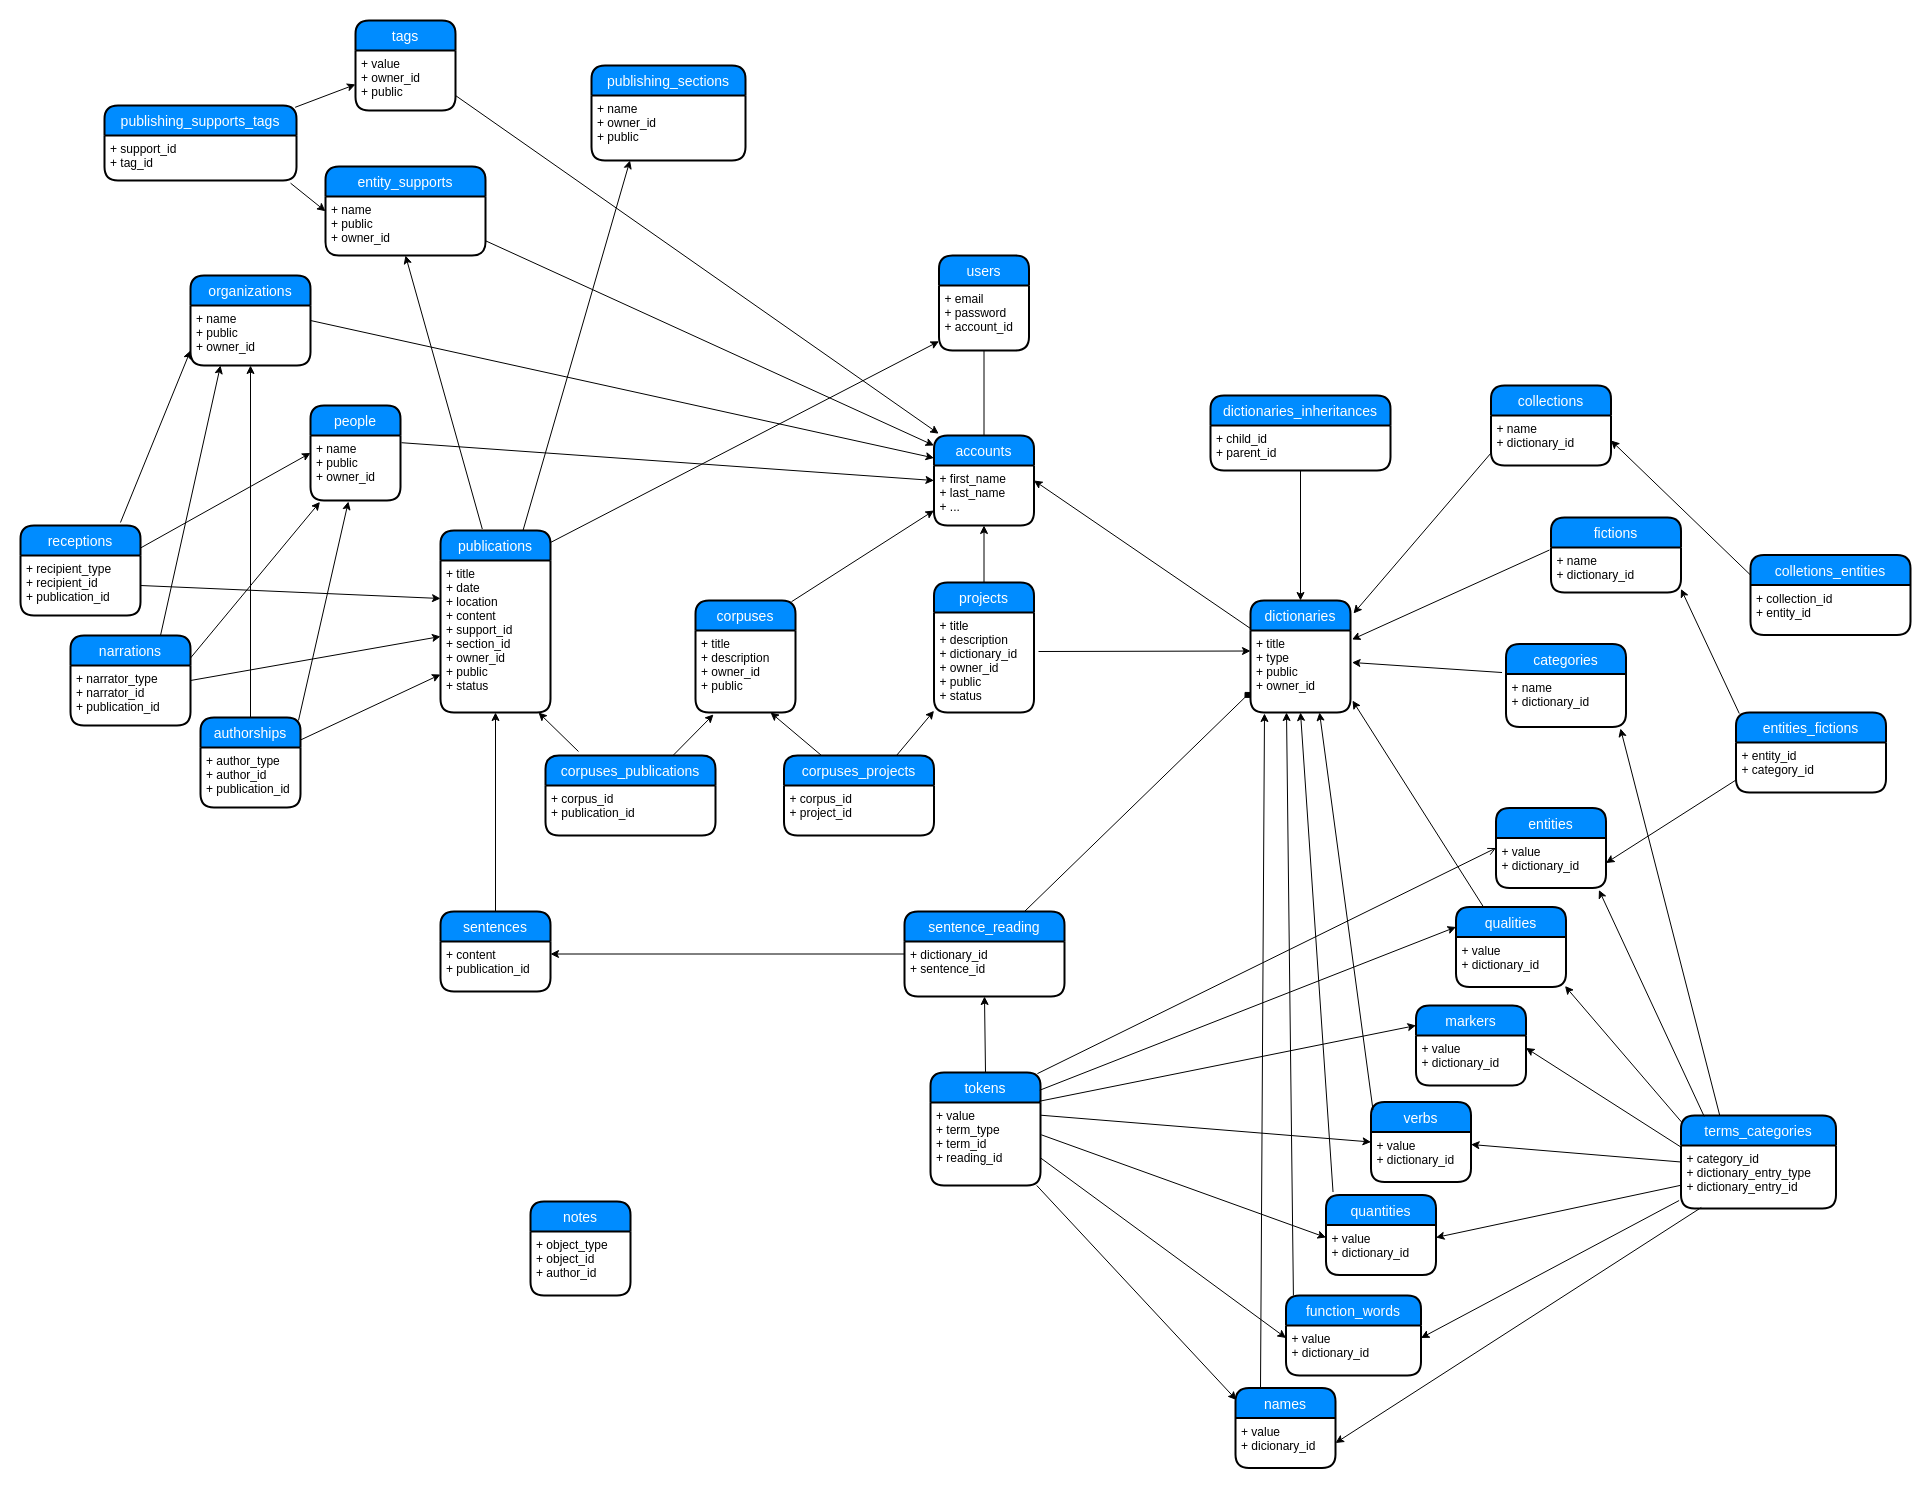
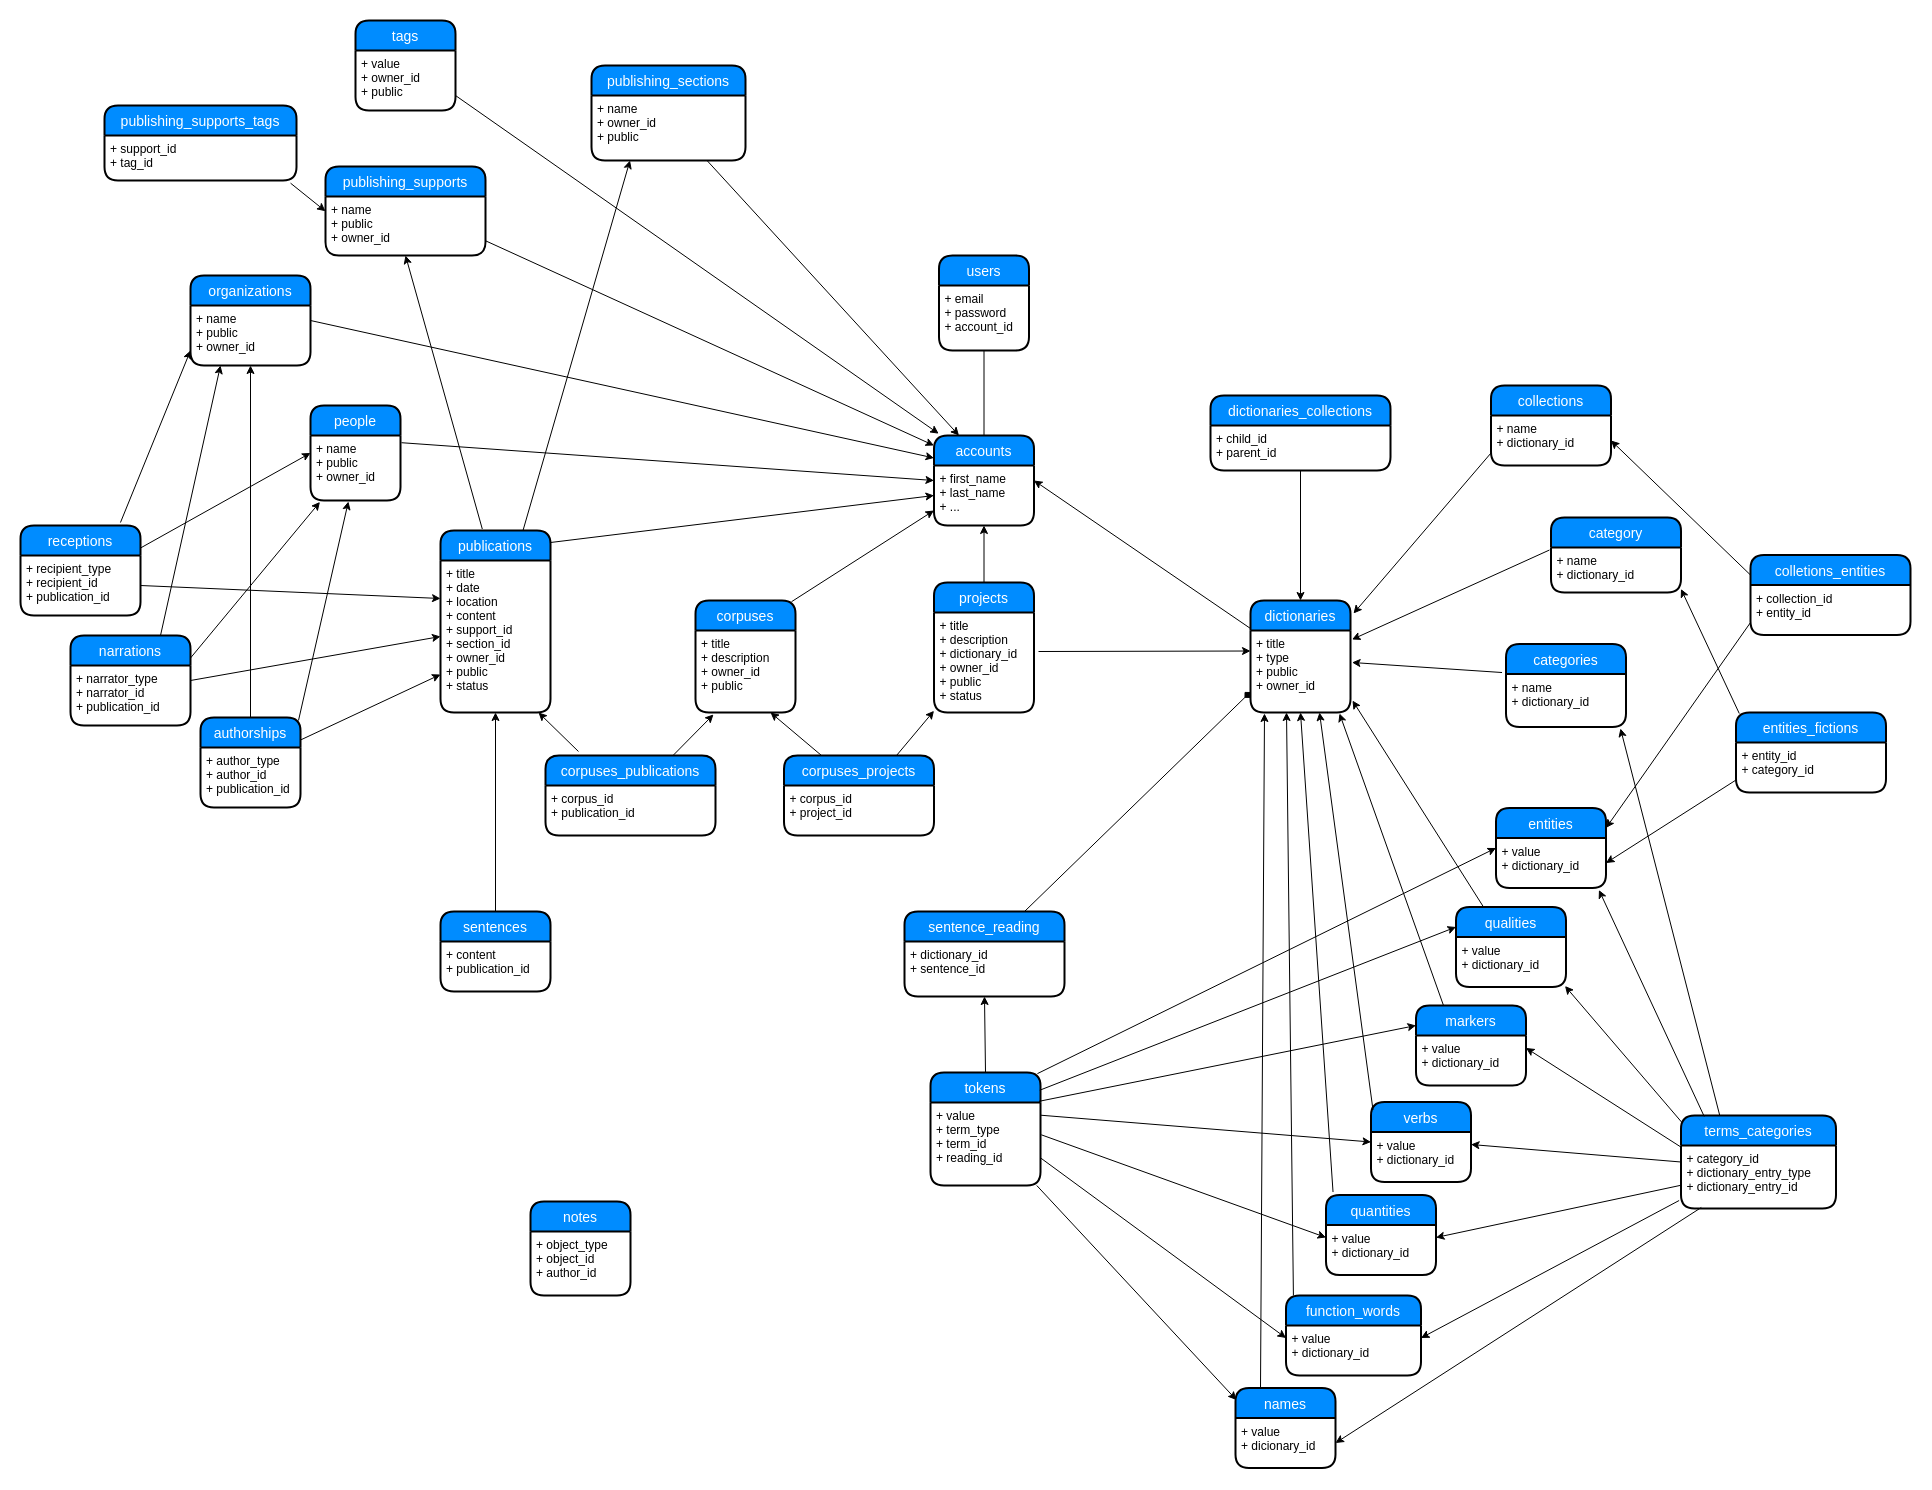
edge "publishing_supports_tags" -> "tags": removed
node "entity_supports": label "entity_supports" -> "publishing_supports"
edge "+ name + owner_id + public" -> "accounts": added
node "dictionaries_inheritances": label "dictionaries_inheritances" -> "dictionaries_collections"
edge "publications" -> "+ email + password + account_id": now "publications" -> "+ first_name + last_name + ..."
node "fictions": label "fictions" -> "category"
edge "+ collection_id + entity_id" -> "entities": added
edge "tokens" -> "entities": arrowhead open -> classic
edge "markers" -> "+ title + type + public + owner_id": added
edge "sentence_reading" -> "+ content + publication_id": removed
